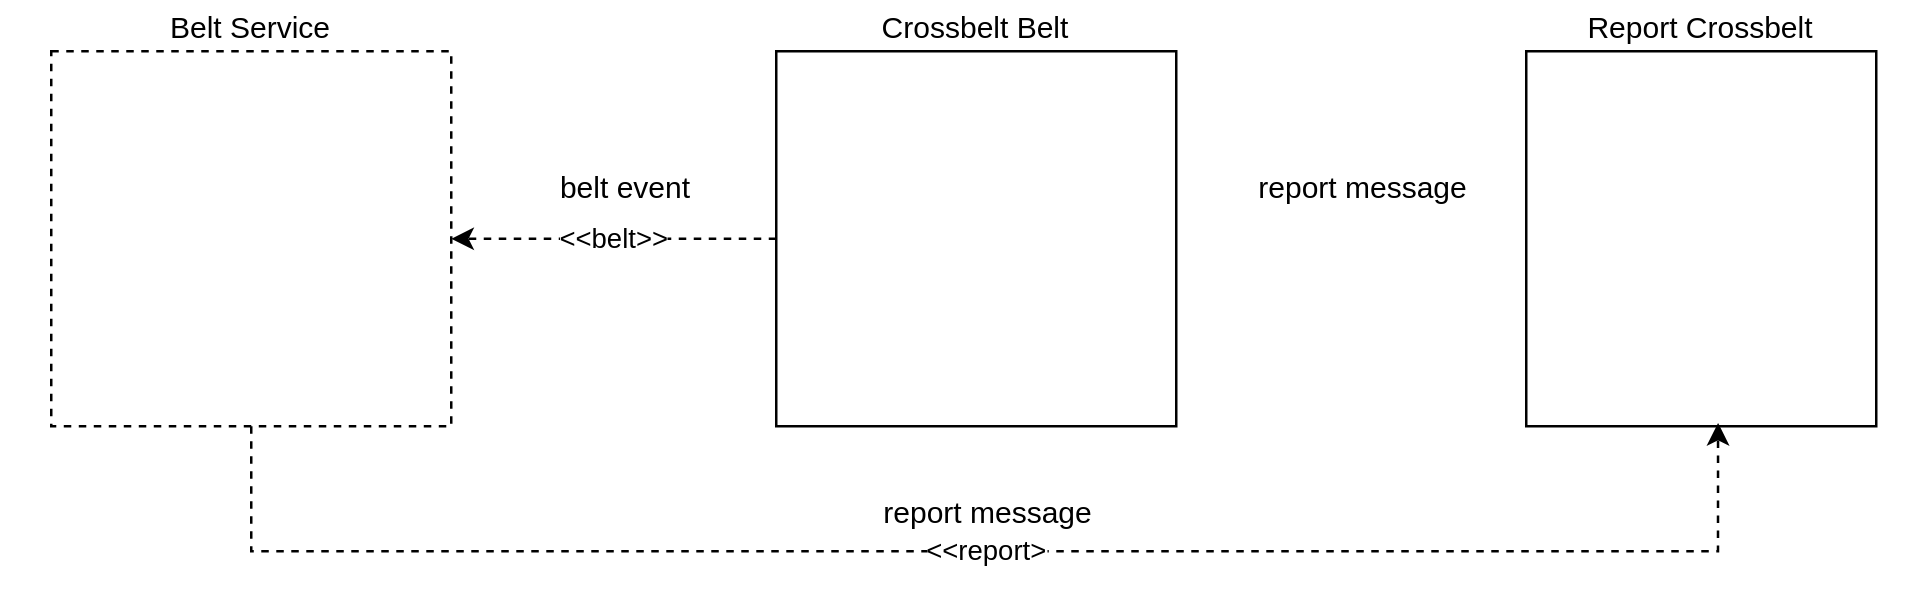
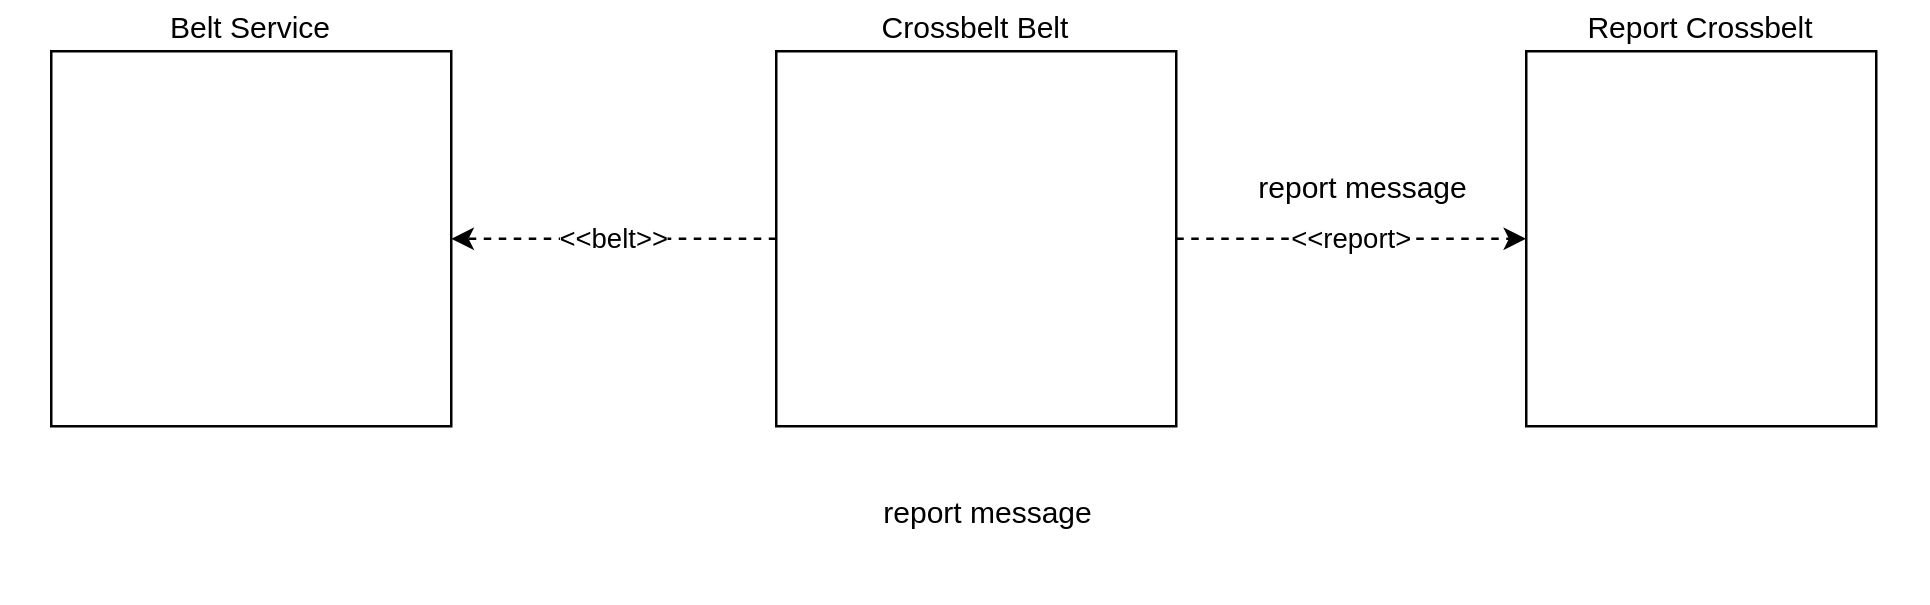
node "belt event": removed
node "Belt Service": style dashed -> solid
edge "Crossbelt Belt" -> "Report Crossbelt": added, label "<<report>"
edge "Belt Service" -> "Report Crossbelt": removed, label "<<report>"
